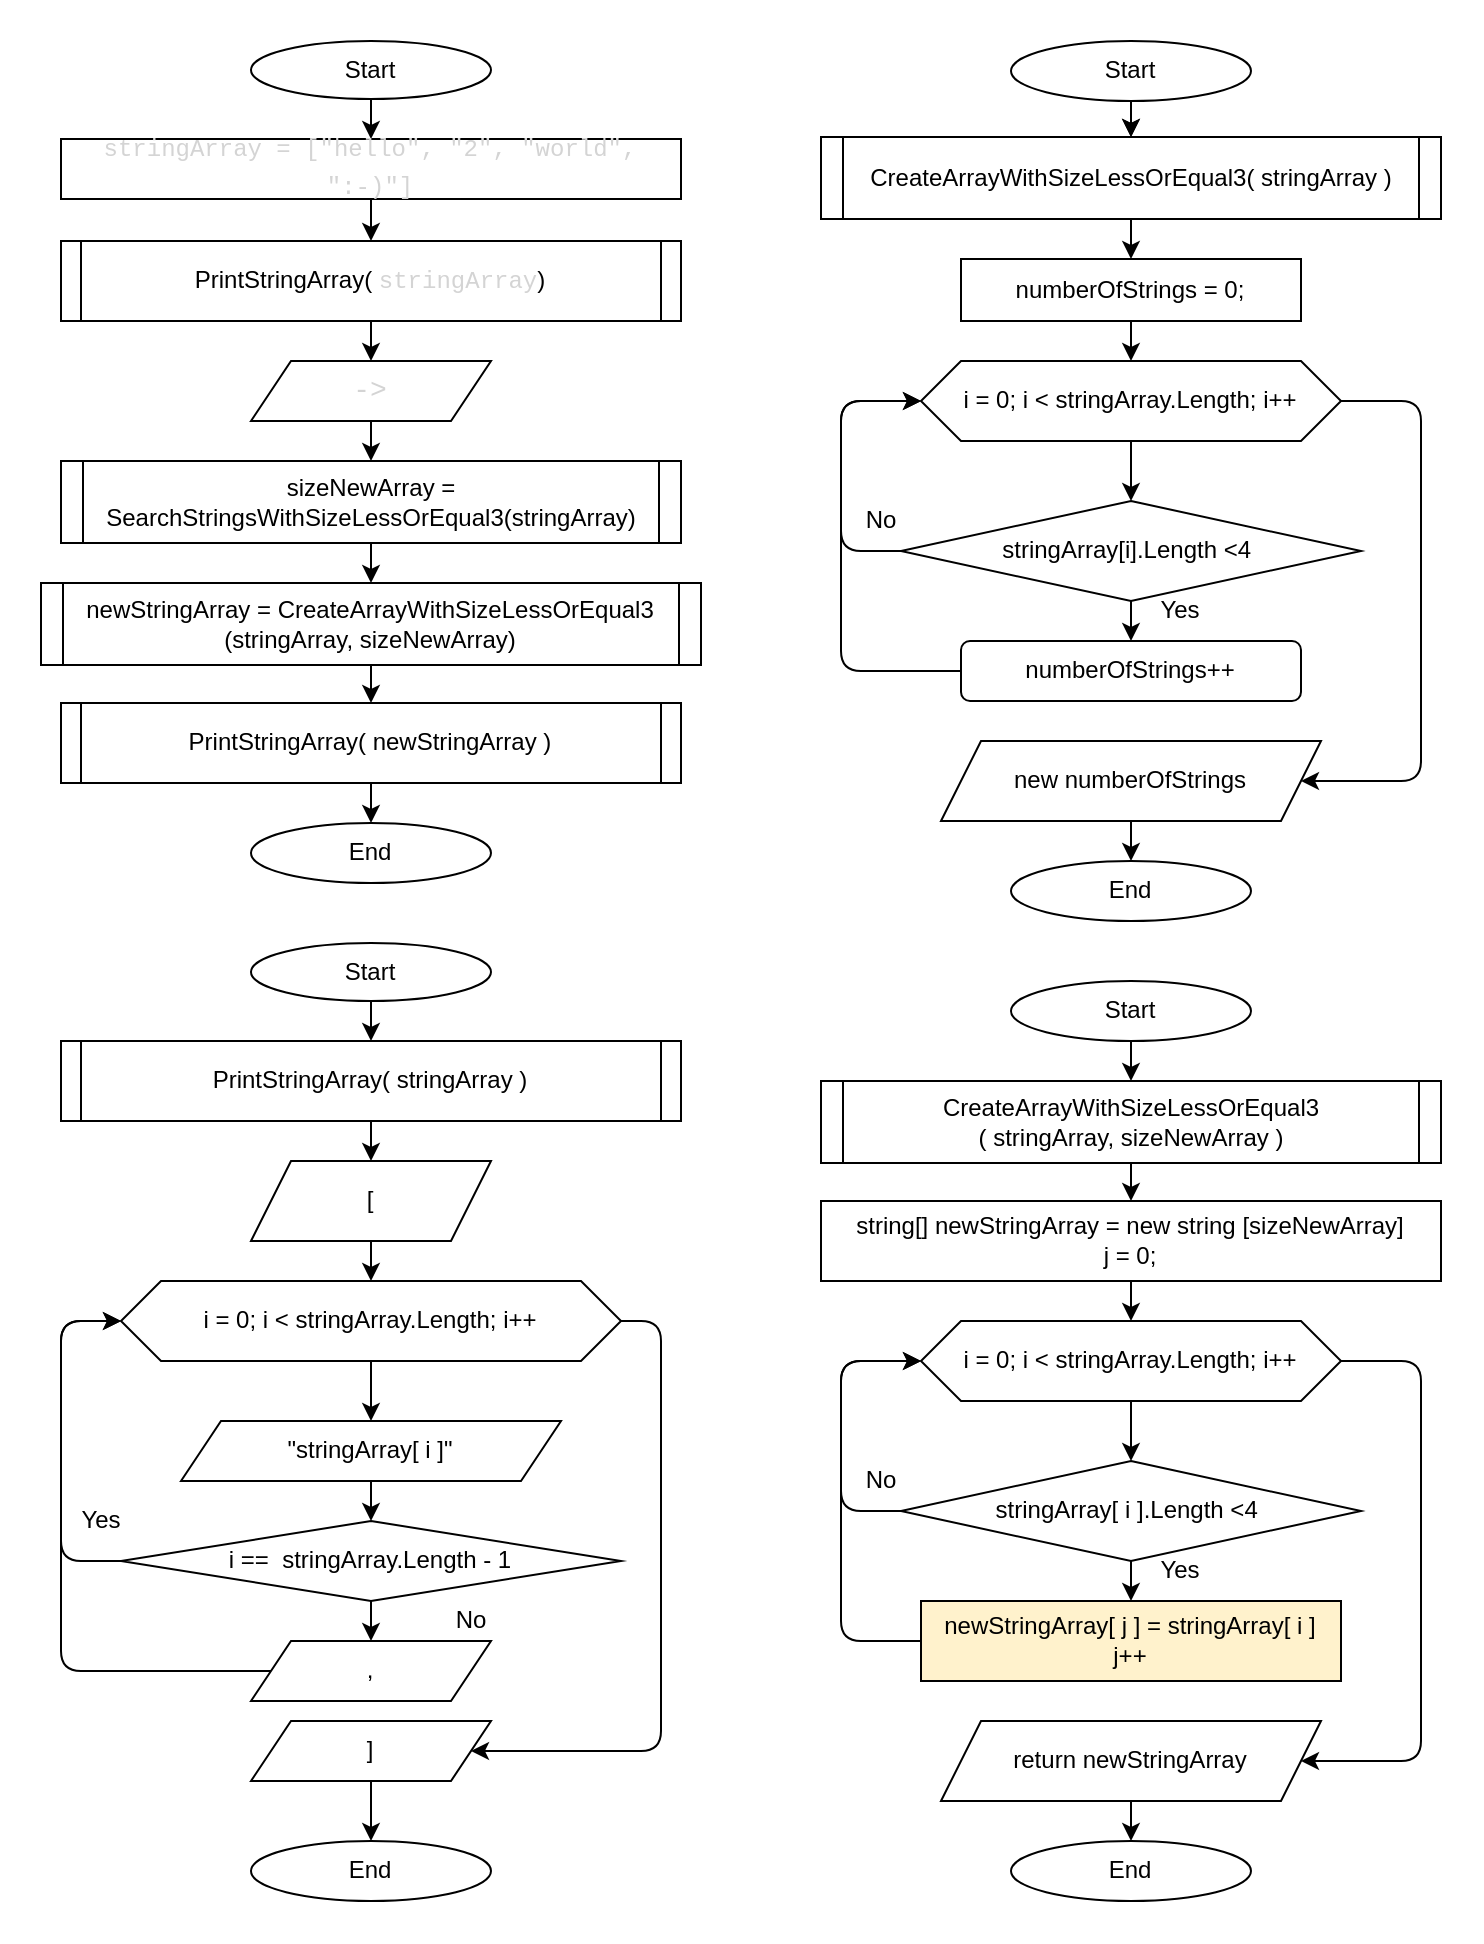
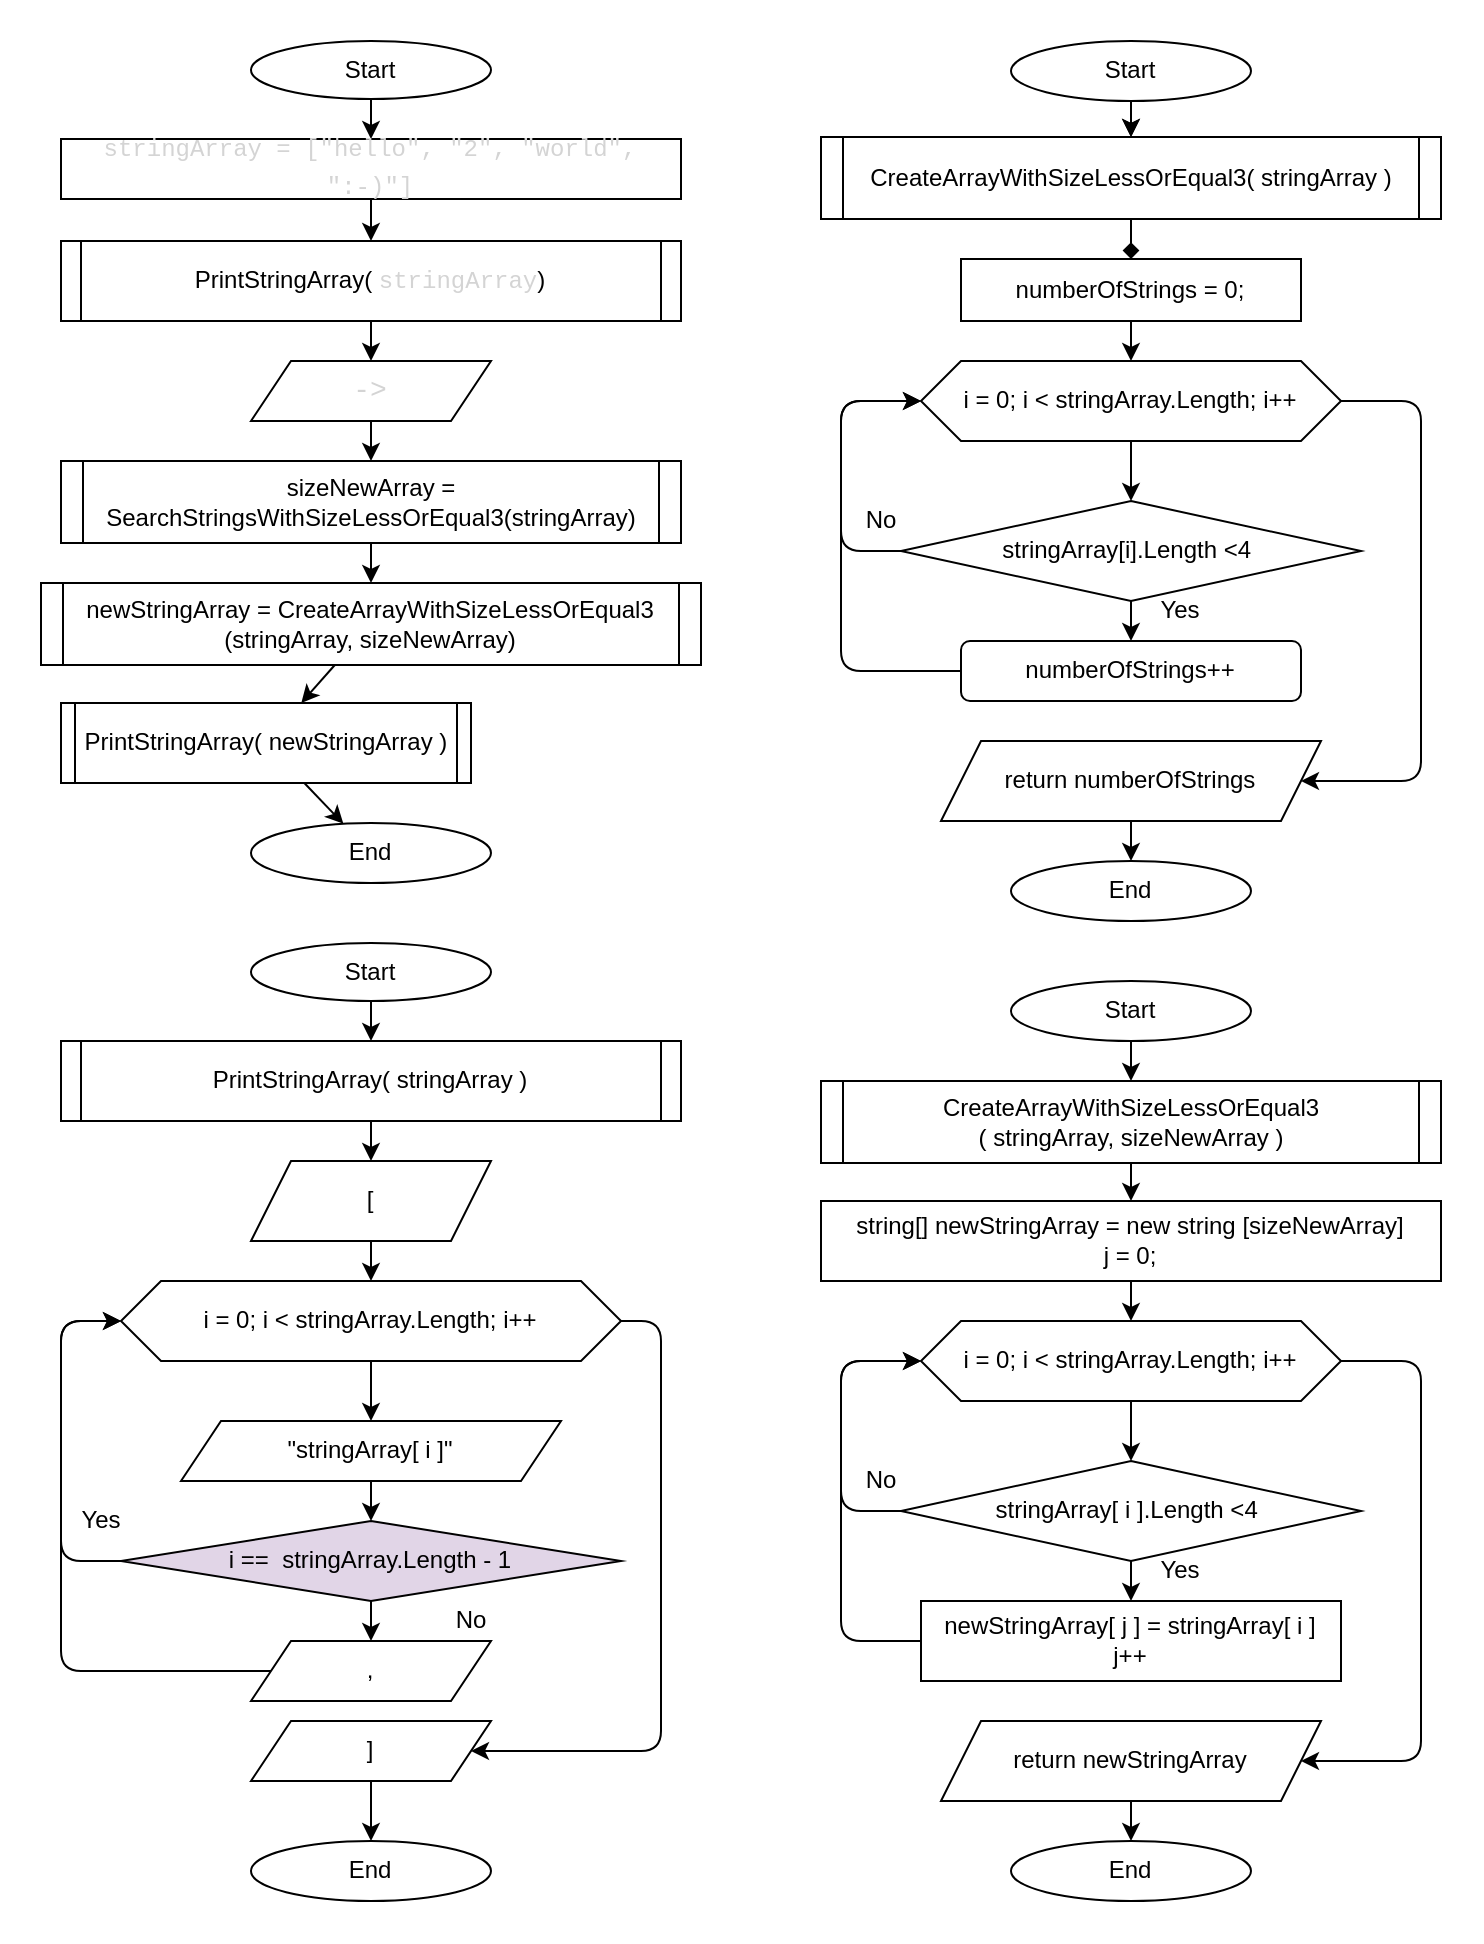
edge "CreateArrayWithSizeLessOrEqual3( stringArray )" -> "numberOfStrings = 0;": arrowhead classic -> diamond
node "PrintStringArray( newStringArray )": size 620x80 -> 410x80
node "new numberOfStrings": label "new numberOfStrings" -> "return numberOfStrings"
node "i == stringArray.Length - 1": fillcolor #ffffff -> #e1d5e7
node "newStringArray[ j ] = stringArray[ i ] j++": fillcolor #fff2cc -> #ffffff
